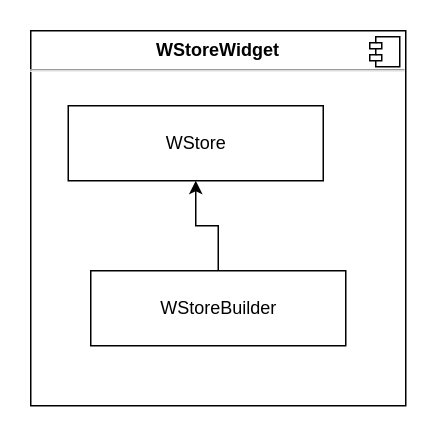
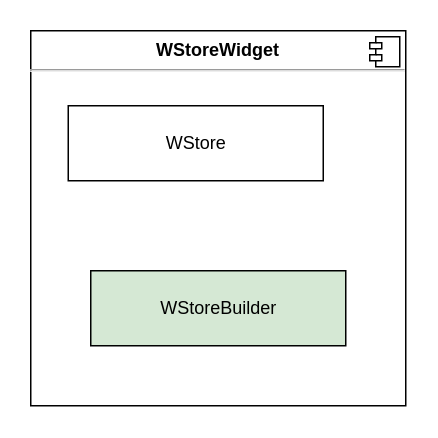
edge "WStoreBuilder" -> "WStore": removed
node "WStoreBuilder": fillcolor #ffffff -> #d5e8d4
